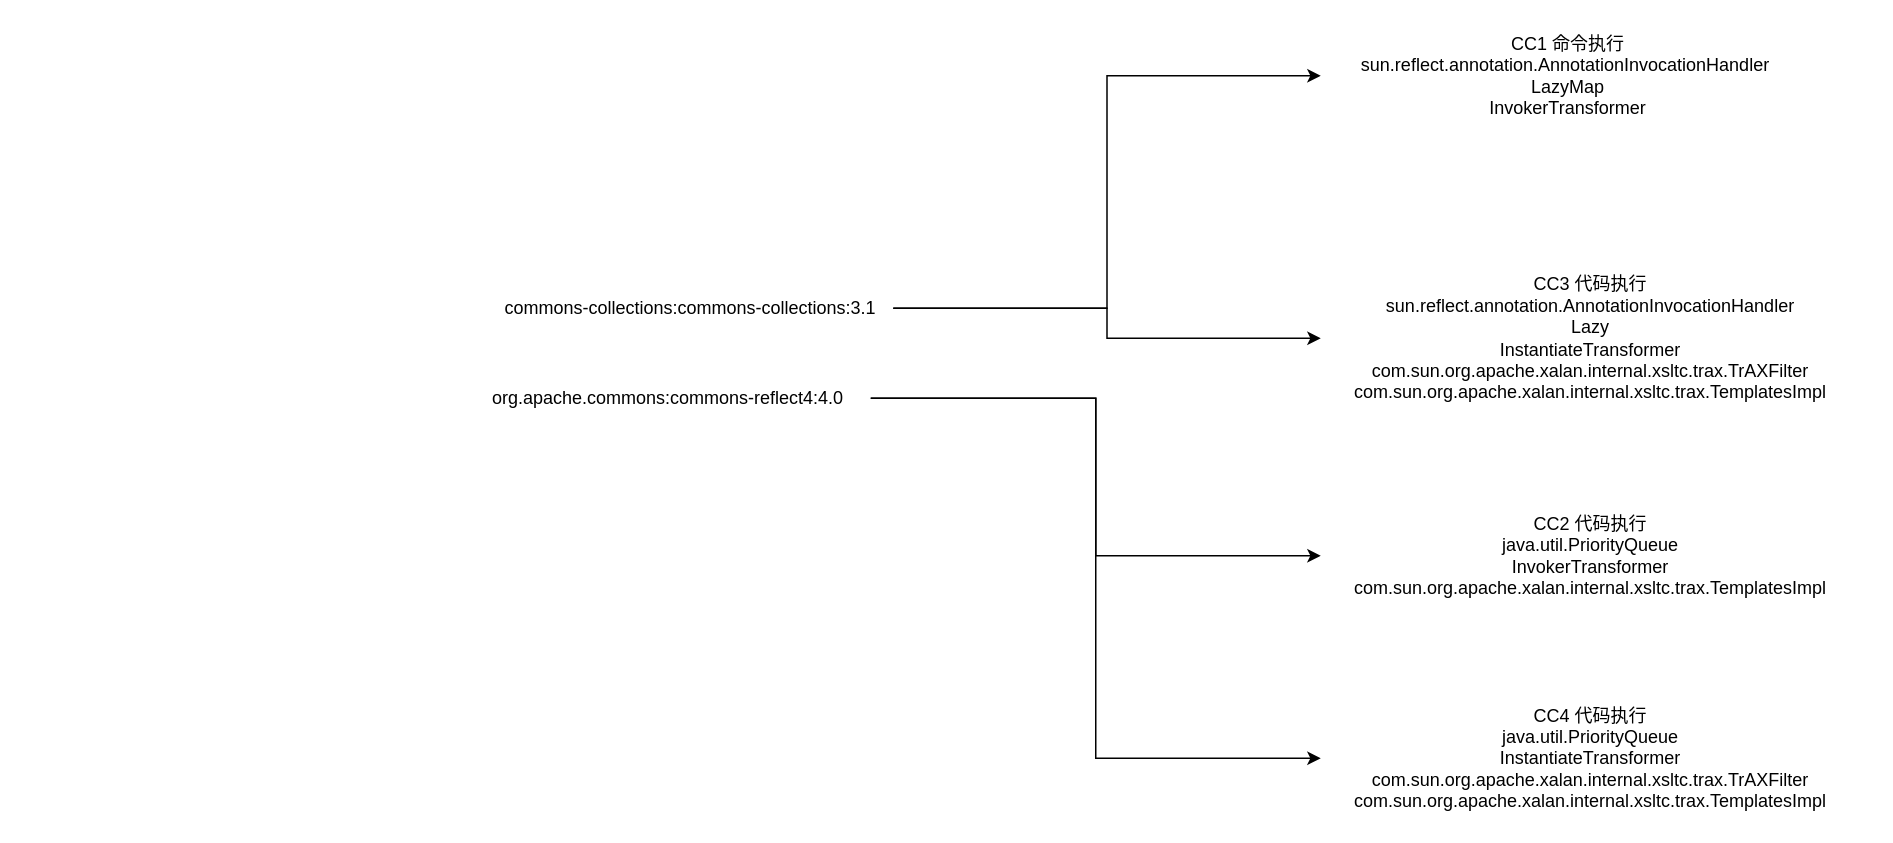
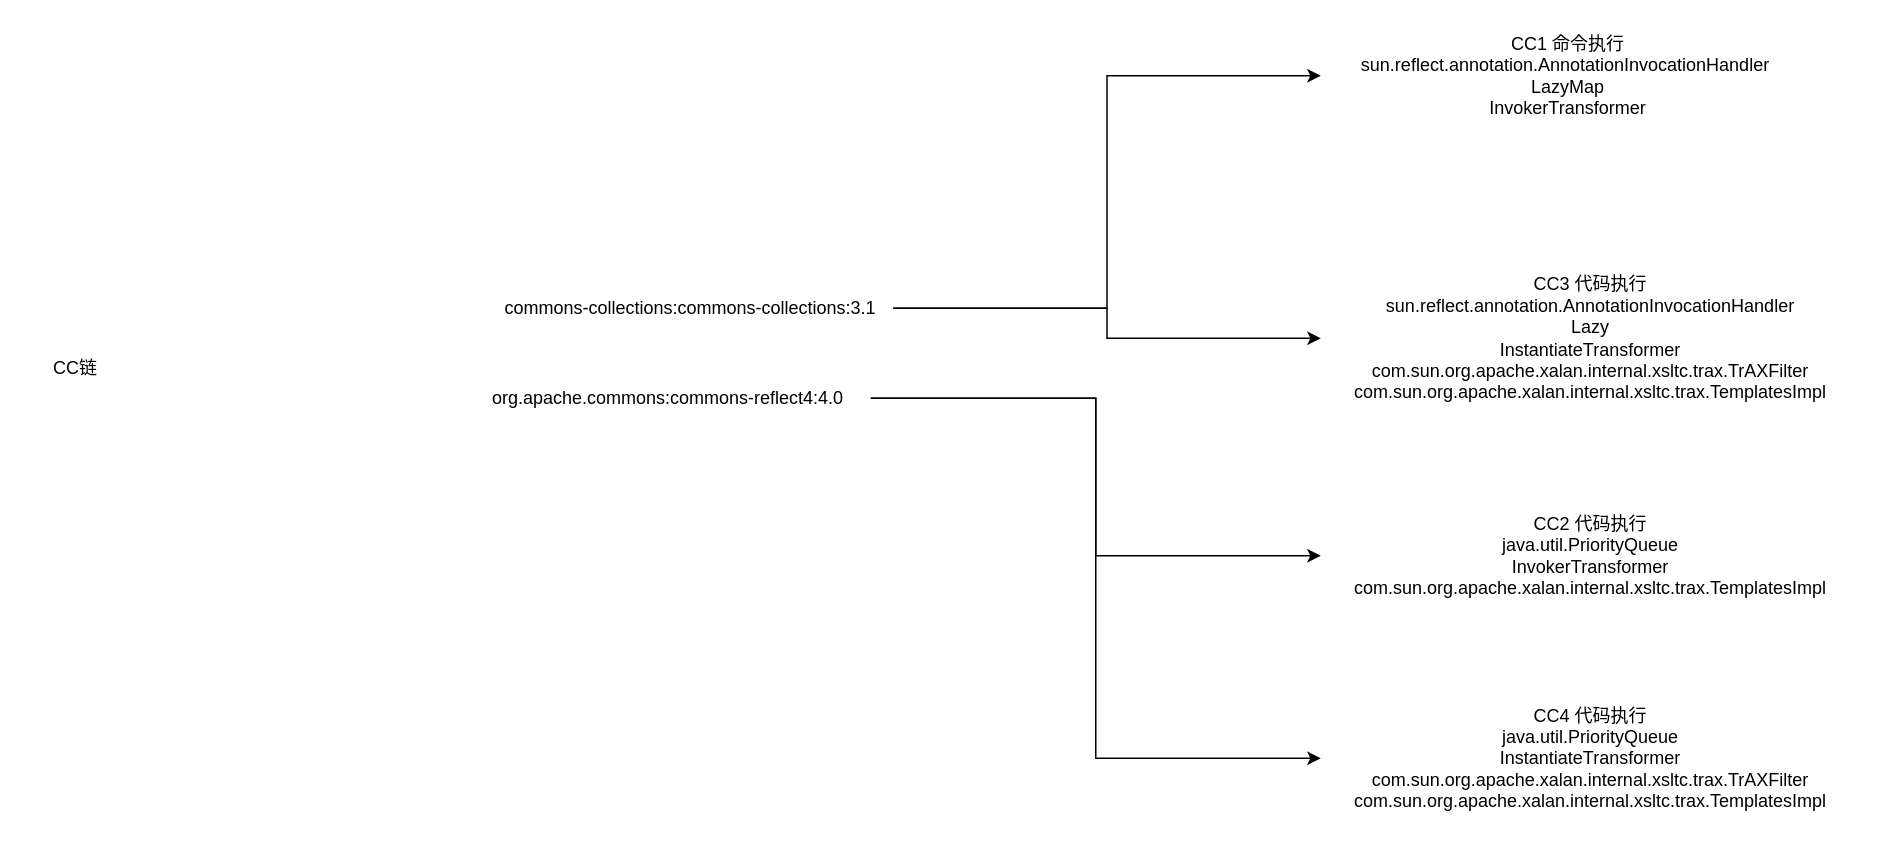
node "CC链": added
